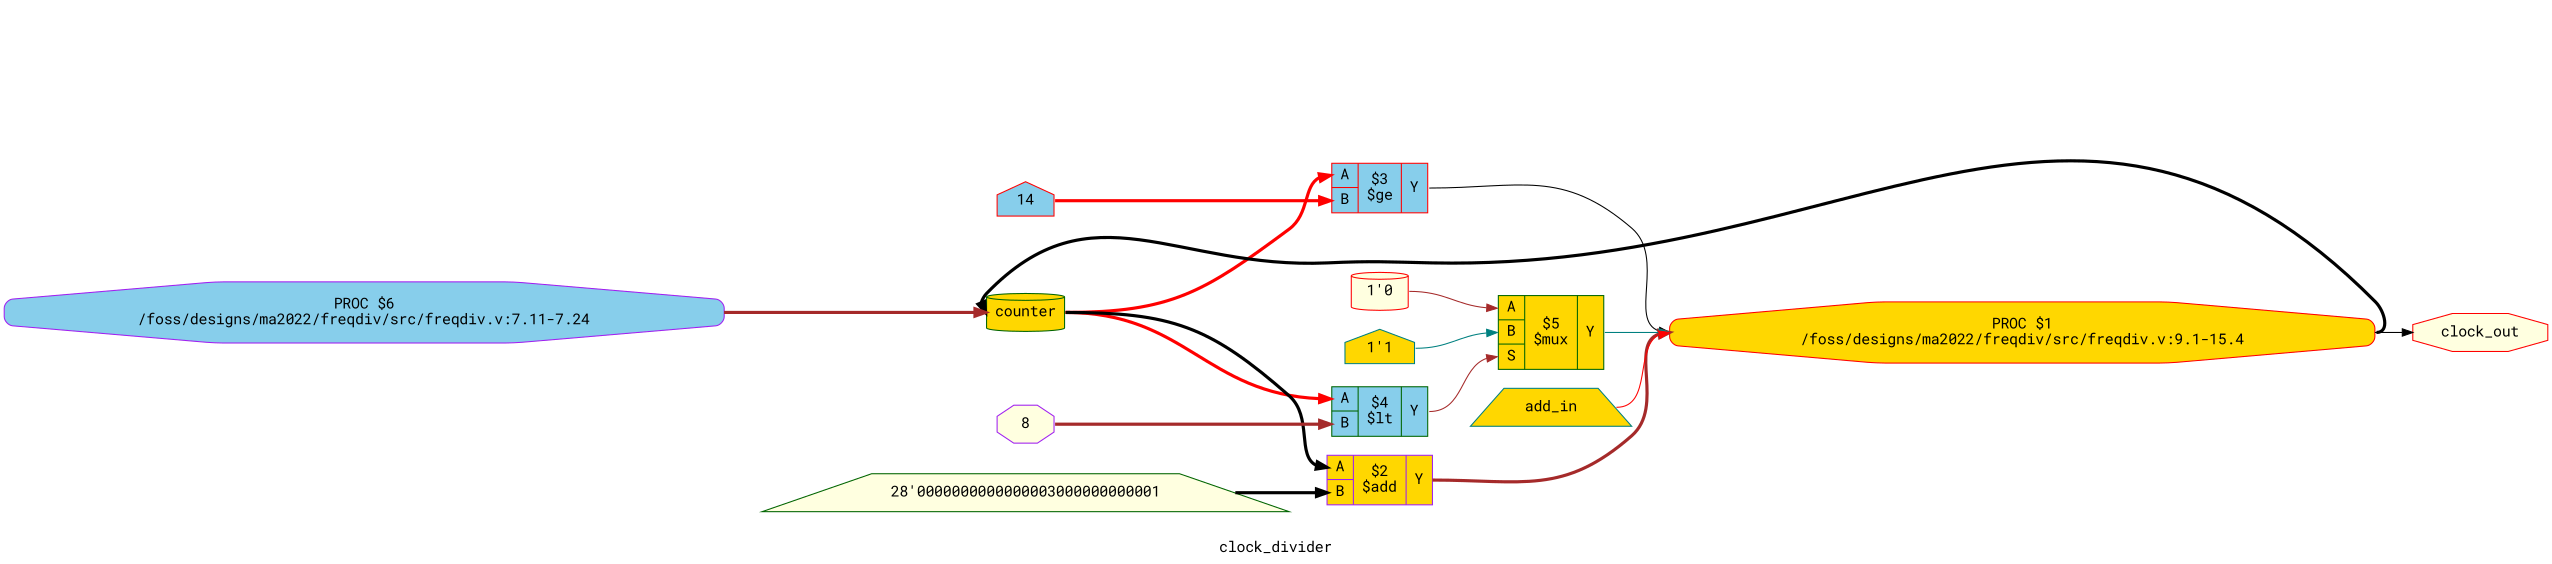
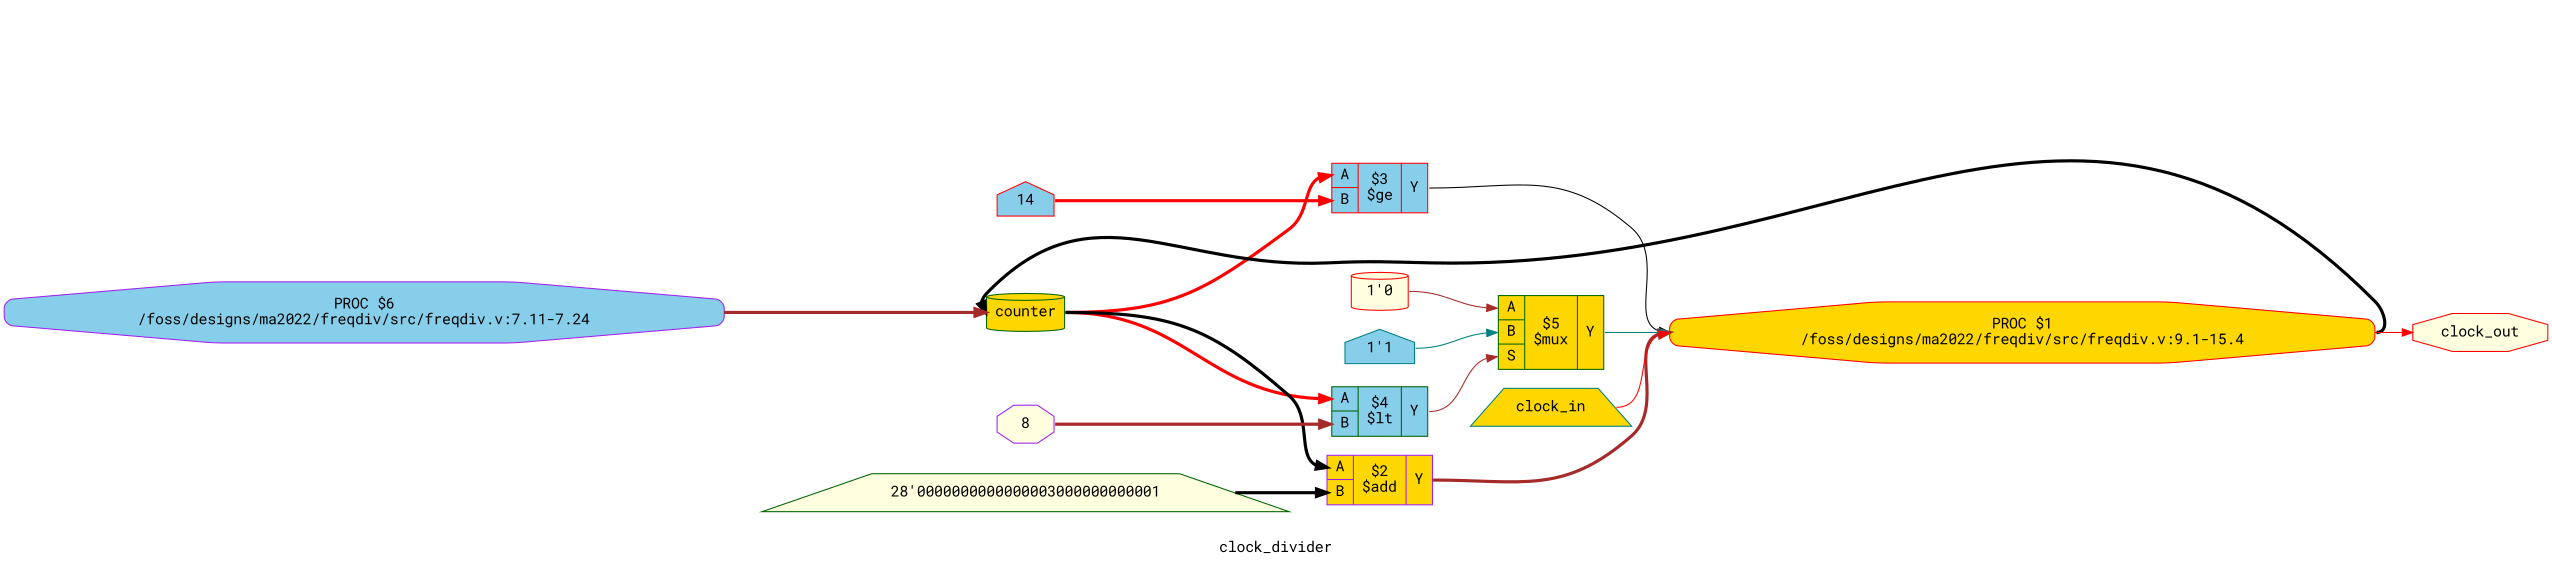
edge "PROC $1 /foss/designs/ma2022/freqdiv/src/freqdiv.v:9.1-15.4" -> "clock_out": color black -> red
node "1'1": fillcolor gold -> skyblue
node "add_in": label "add_in" -> "clock_in"
